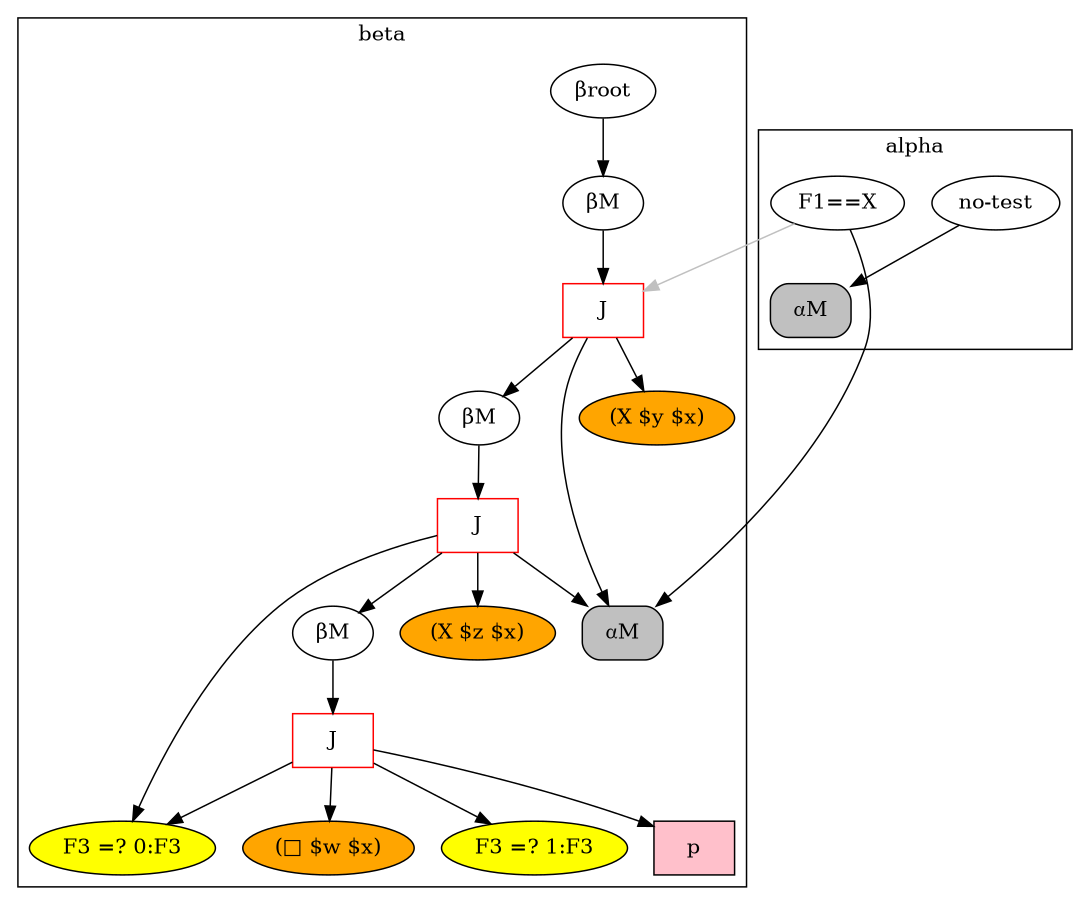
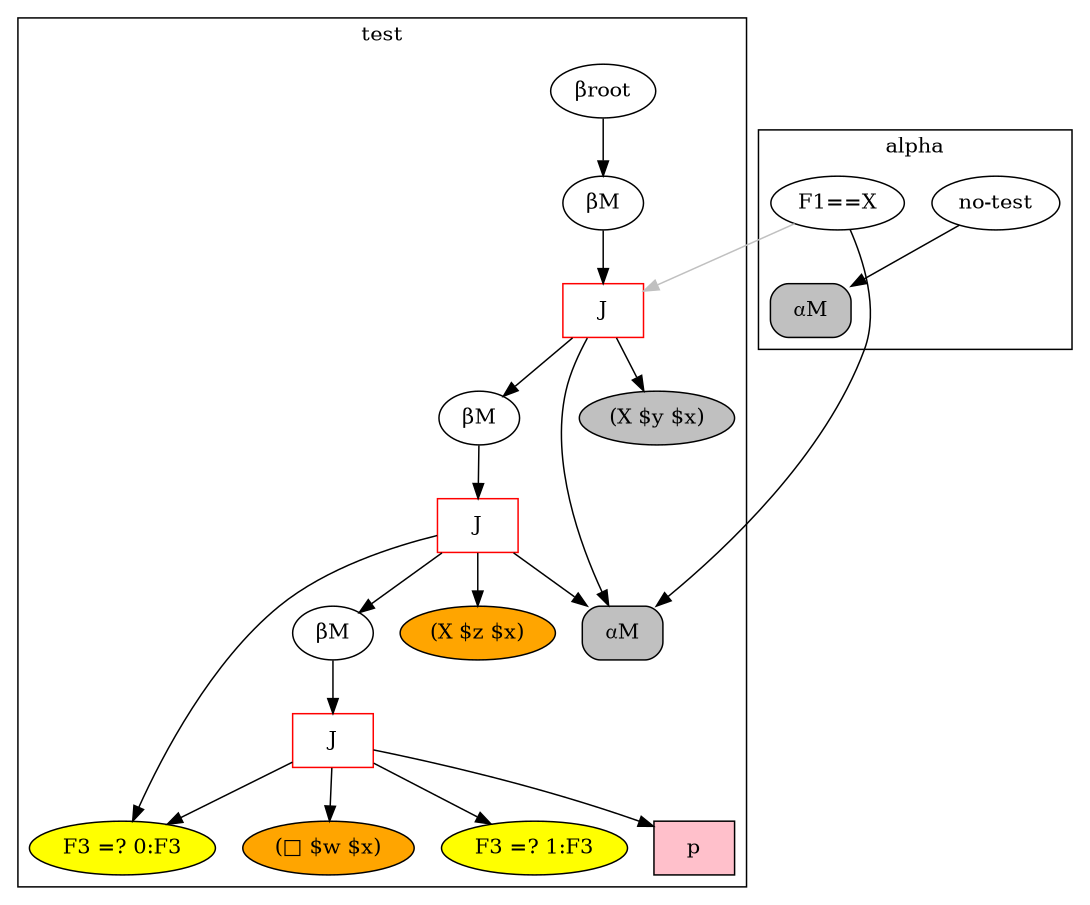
cluster "beta": label "beta" -> "test"
node "(X $y $x)": fillcolor orange -> gray
